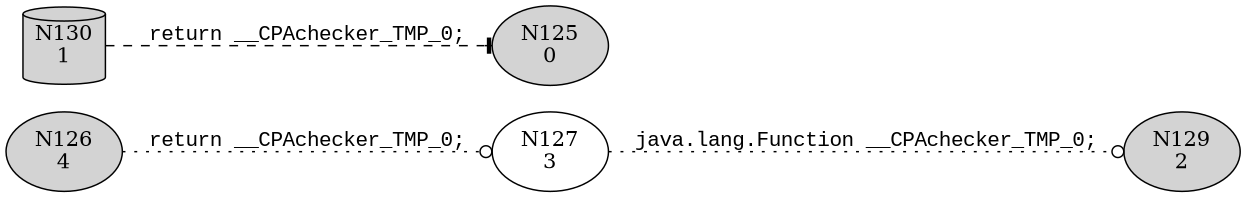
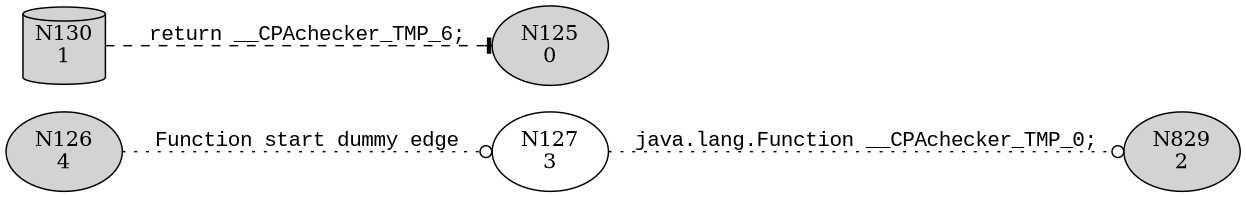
edge "N130 1" -> "N125 0": label "return __CPAchecker_TMP_0;" -> "return __CPAchecker_TMP_6;"
edge "N126 4" -> "N127 3": label "return __CPAchecker_TMP_0;" -> "Function start dummy edge"
node "N129 2": label "N129 2" -> "N829 2"
